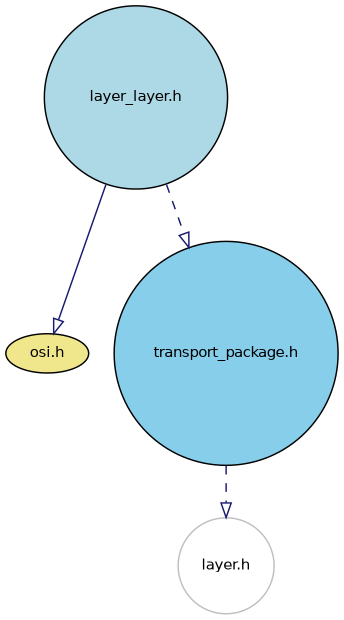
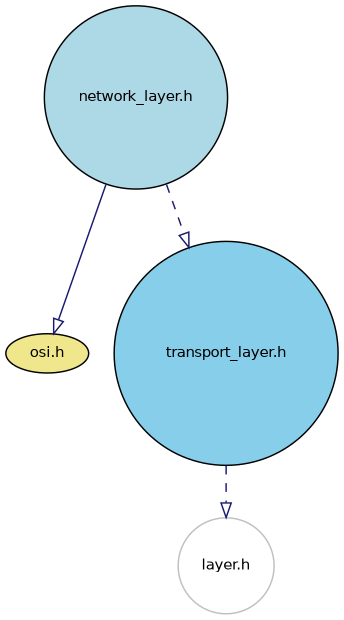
node "layer_layer.h": label "layer_layer.h" -> "network_layer.h"
node "transport_package.h": label "transport_package.h" -> "transport_layer.h"
